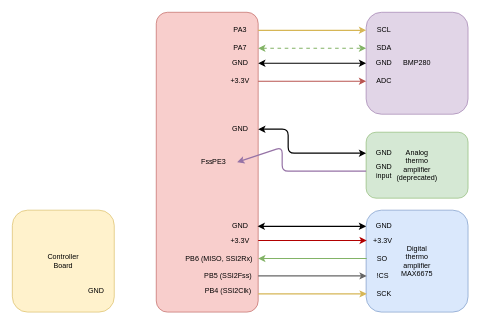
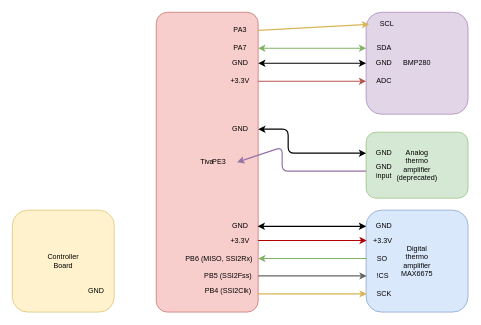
node "SCL": moved (384, 30) -> (387, 24)
edge "PA7" -- "SDA": style dashed -> solid
node "Fss": label "Fss" -> "Tiva"
